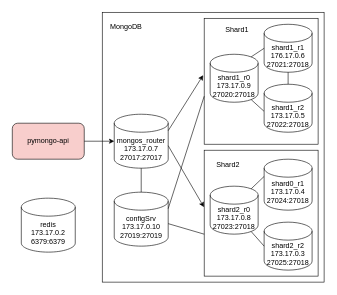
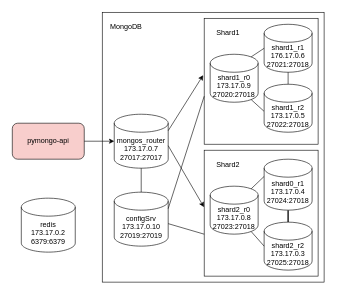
node "Shard1": moved (237, 30) -> (228, 33)
edge "shard0_r1 173.17.0.4 27024:27018" -- "shard2_r2 173.17.0.3 27025:27018": added
